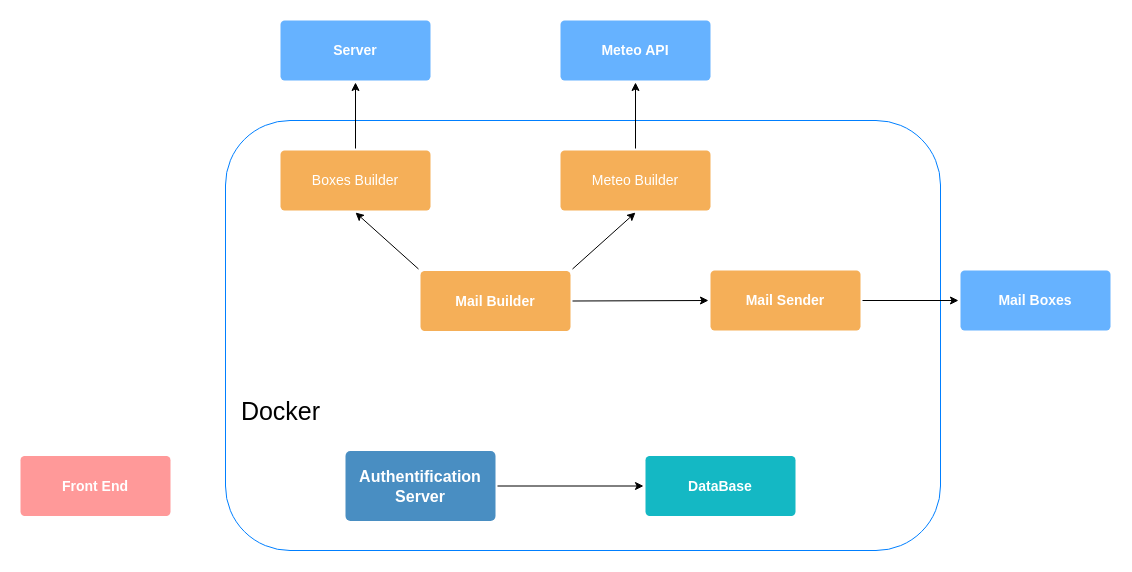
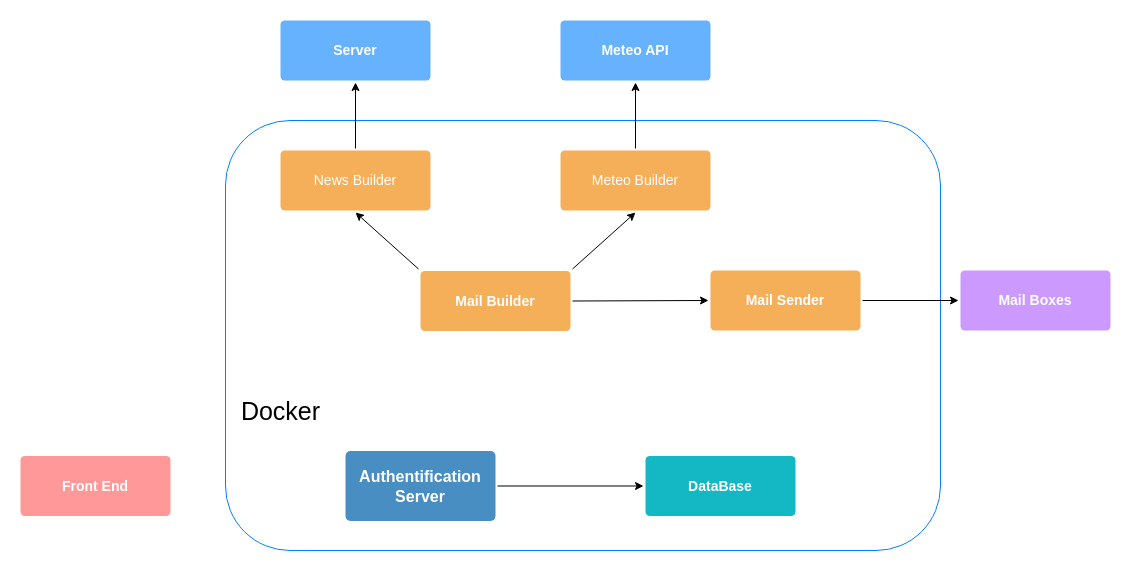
node "Boxes Builder": label "Boxes Builder" -> "News Builder"
node "Mail Boxes": fillcolor #66b2ff -> #cc99ff
